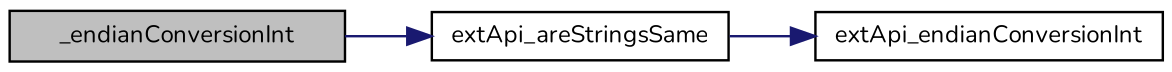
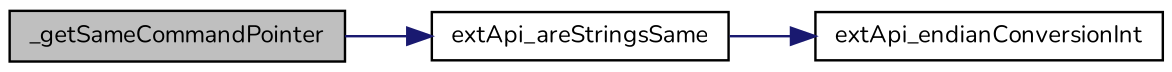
node "_endianConversionInt": label "_endianConversionInt" -> "_getSameCommandPointer"
